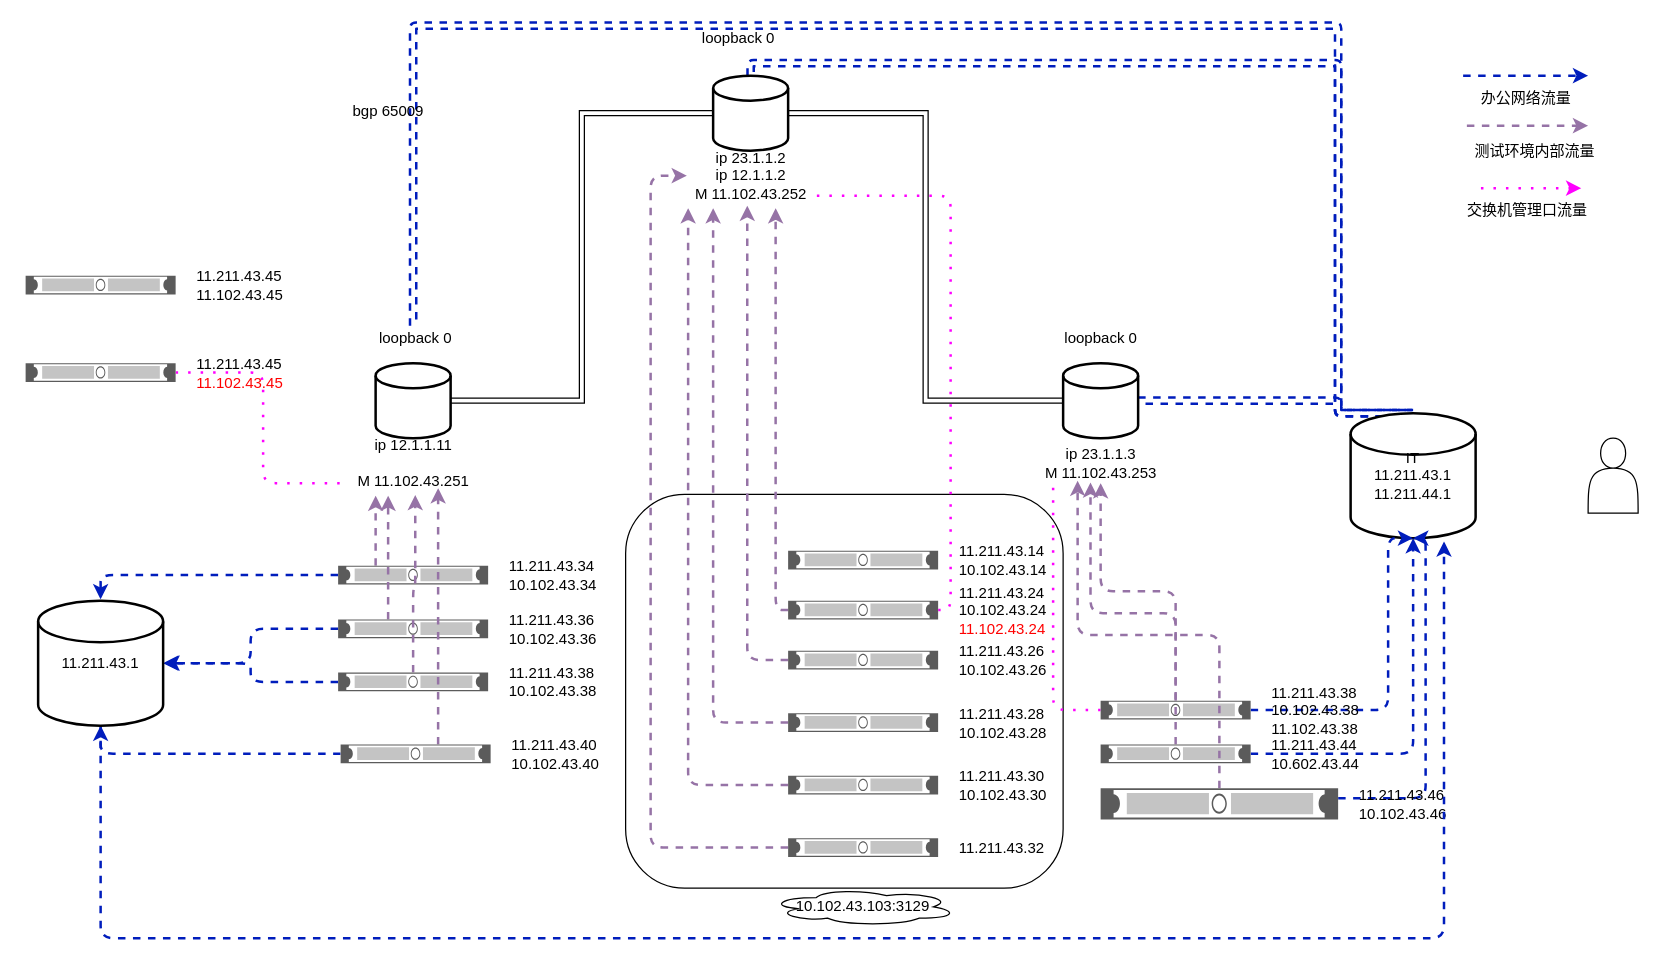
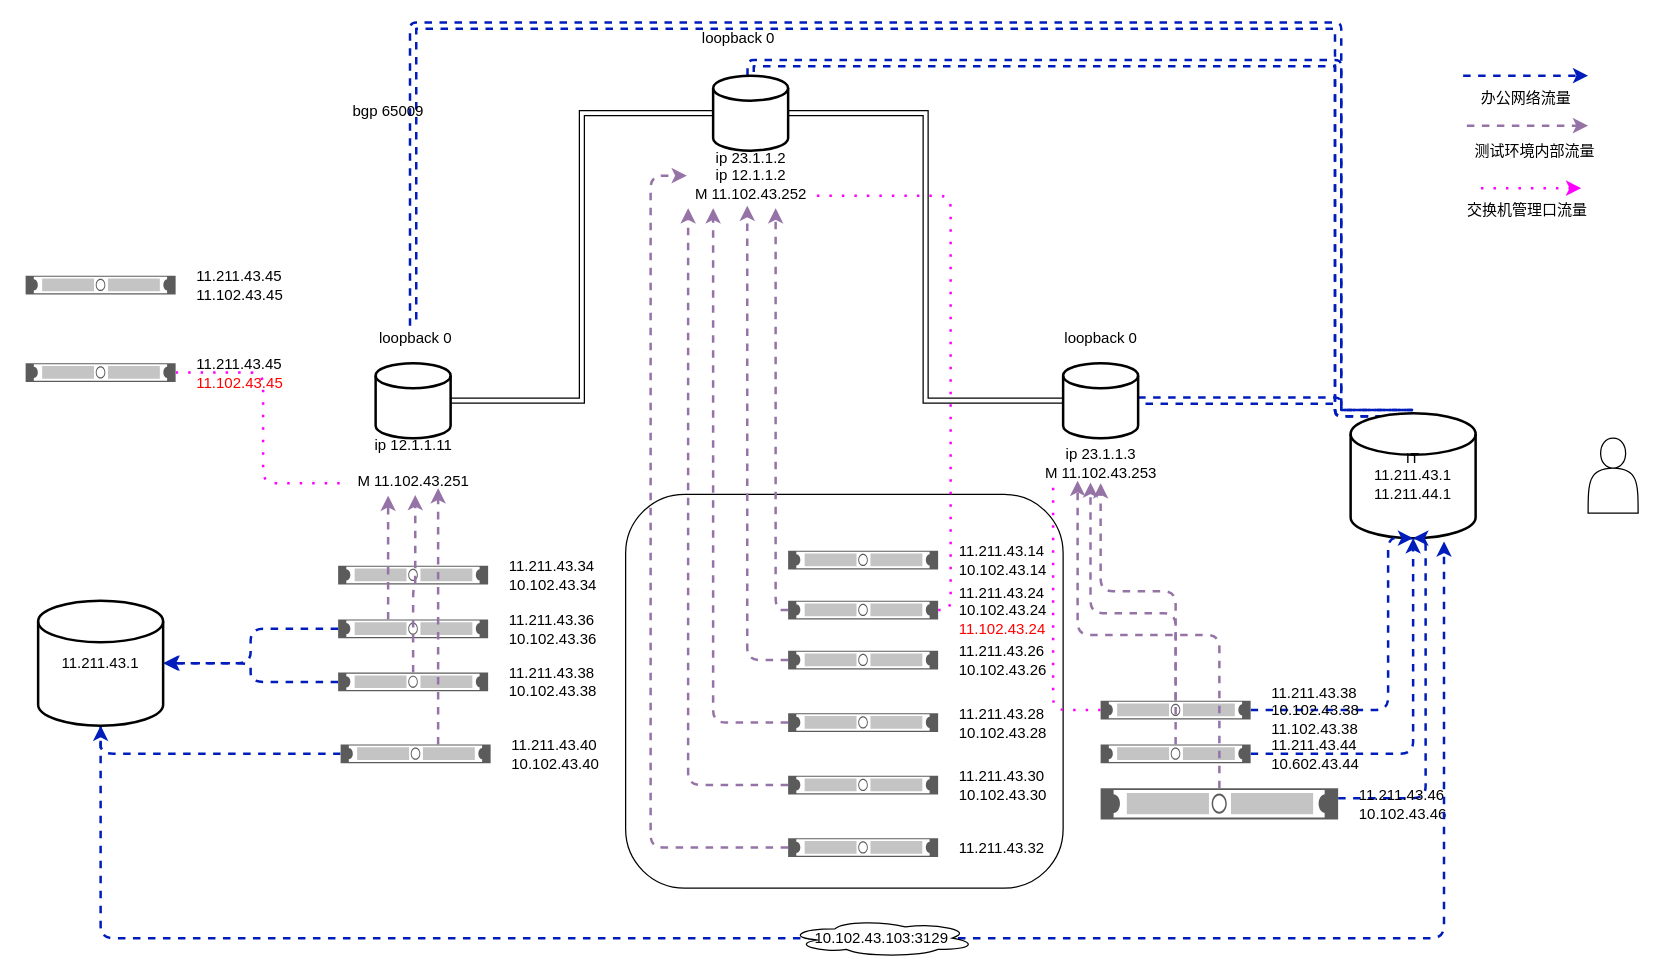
edge "11.211.43.34 10.102.43.34" -> "ip 12.1.1.11 M 11.102.43.251": removed
edge "11.211.43.34 10.102.43.34" -> "11.211.43.1": removed
node "10.102.43.103:3129": moved (863, 907) -> (882, 938)
